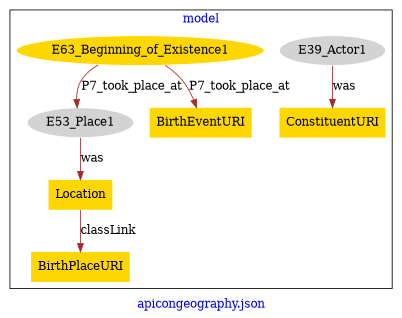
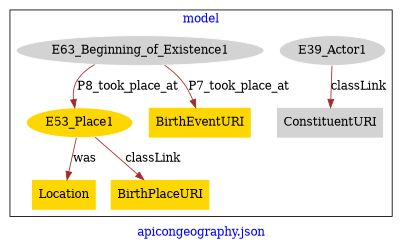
node "E63_Beginning_of_Existence1": fillcolor gold -> lightgray
edge "E63_Beginning_of_Existence1" -> "E53_Place1": label "P7_took_place_at" -> "P8_took_place_at"
edge "E39_Actor1" -> "ConstituentURI": label "was" -> "classLink"
node "E53_Place1": fillcolor lightgray -> gold
node "ConstituentURI": fillcolor gold -> lightgray
edge "Location" -> "BirthPlaceURI": now "E53_Place1" -> "BirthPlaceURI"
